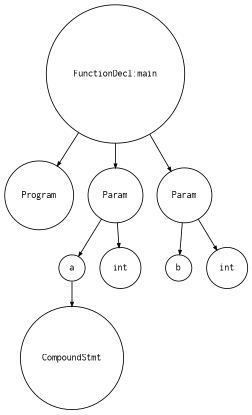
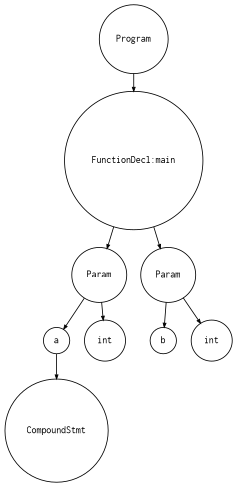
edge "FunctionDecl:main" -> "Program": reversed
